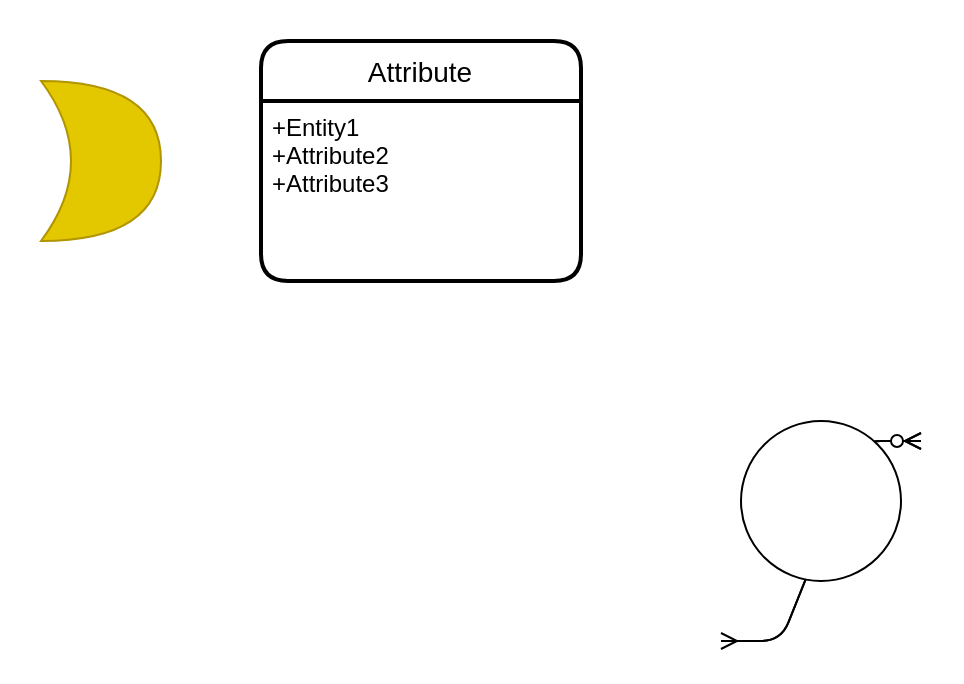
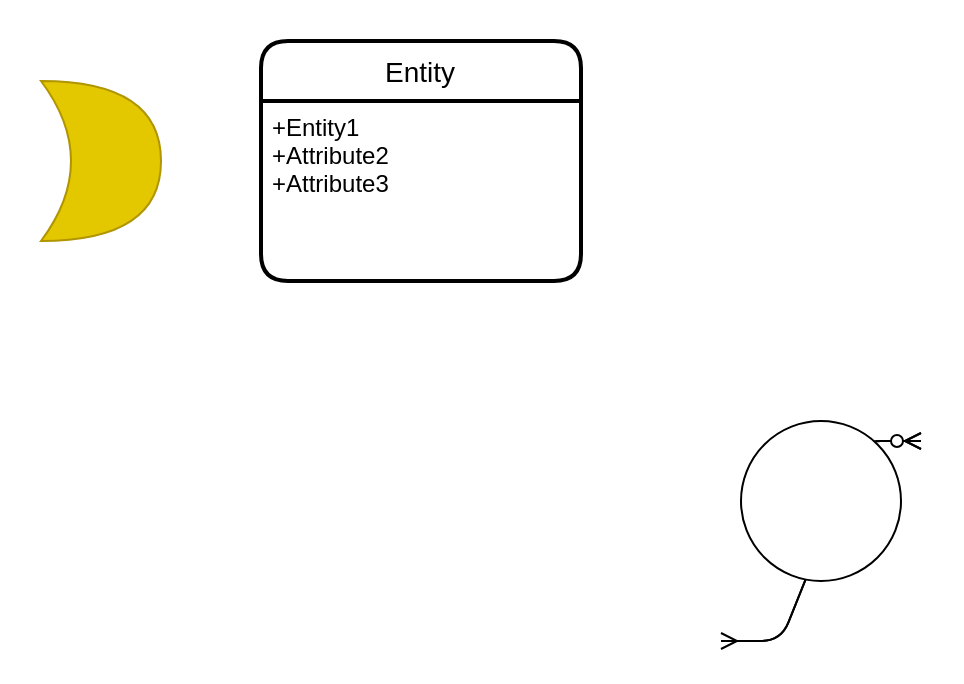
node "Attribute": label "Attribute" -> "Entity"
